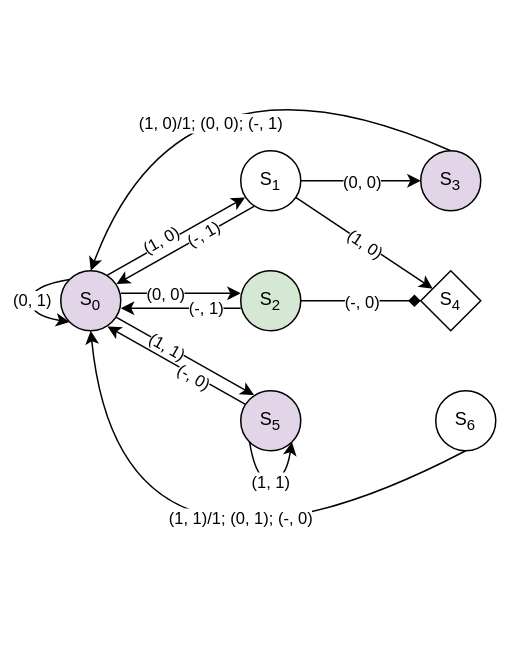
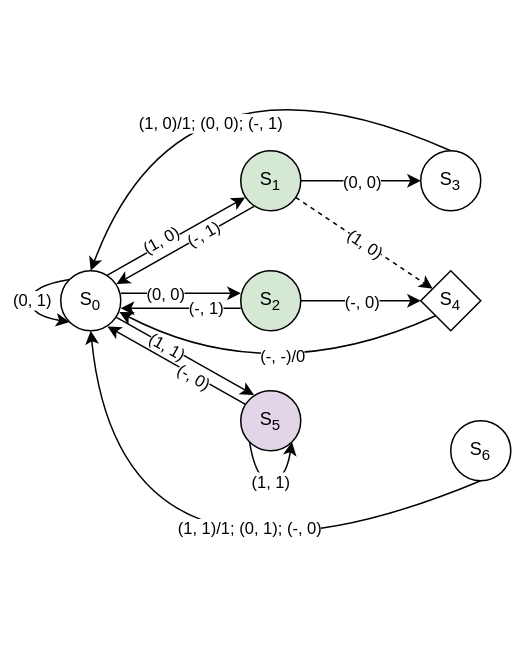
node "S1": fillcolor #ffffff -> #d5e8d4
node "S3": fillcolor #e1d5e7 -> #ffffff
edge "S1" -> "S4": style solid -> dashed
node "S0": fillcolor #e1d5e7 -> #ffffff
edge "S2" -> "S4": arrowhead diamond -> classic
edge "S4" -> "S0": added, label "(-, -)/0"
node "S6": moved (466, 421) -> (481, 451)
